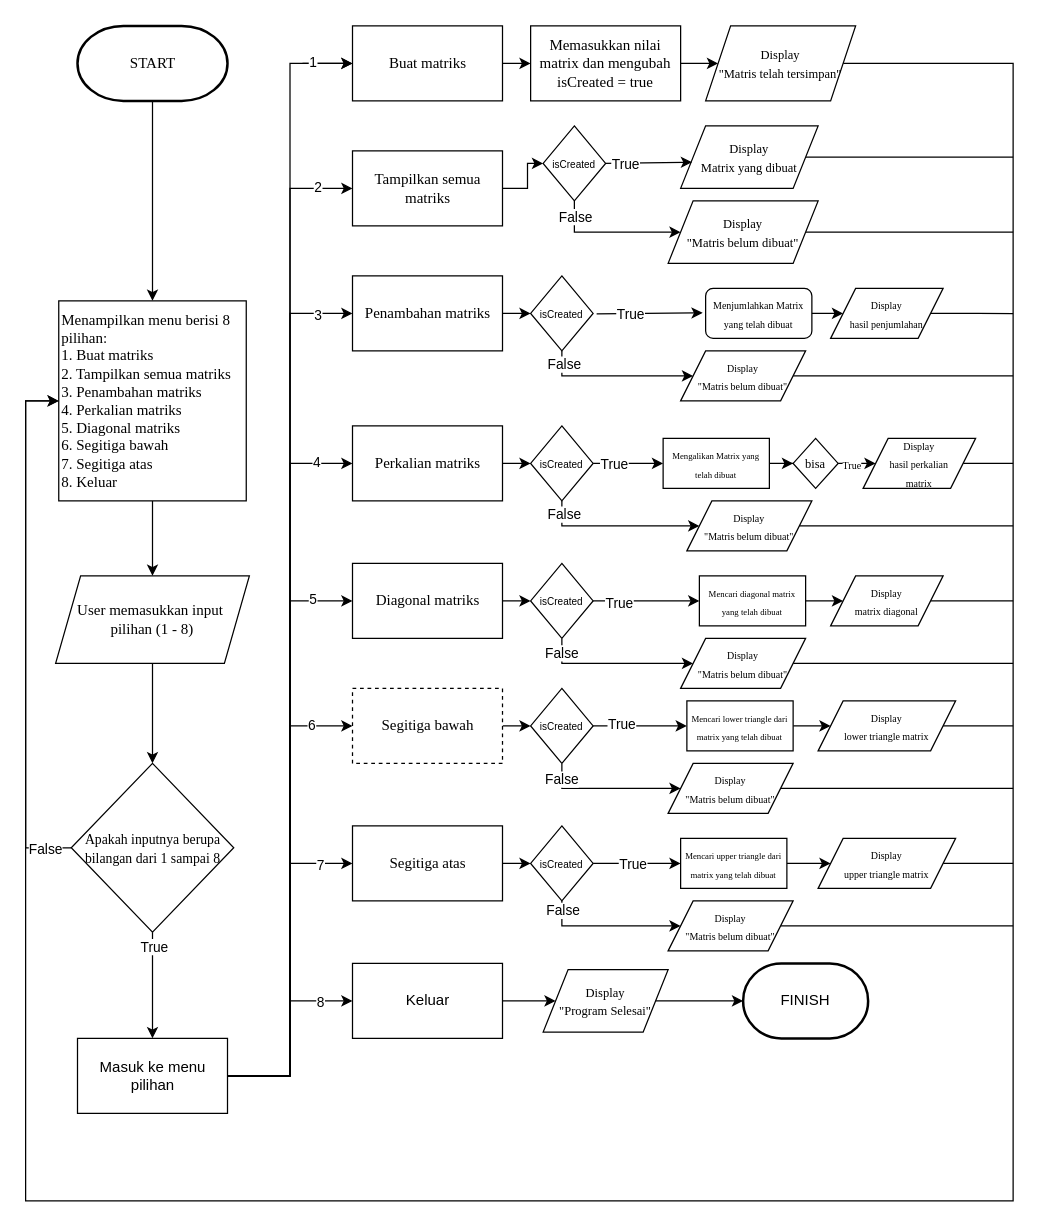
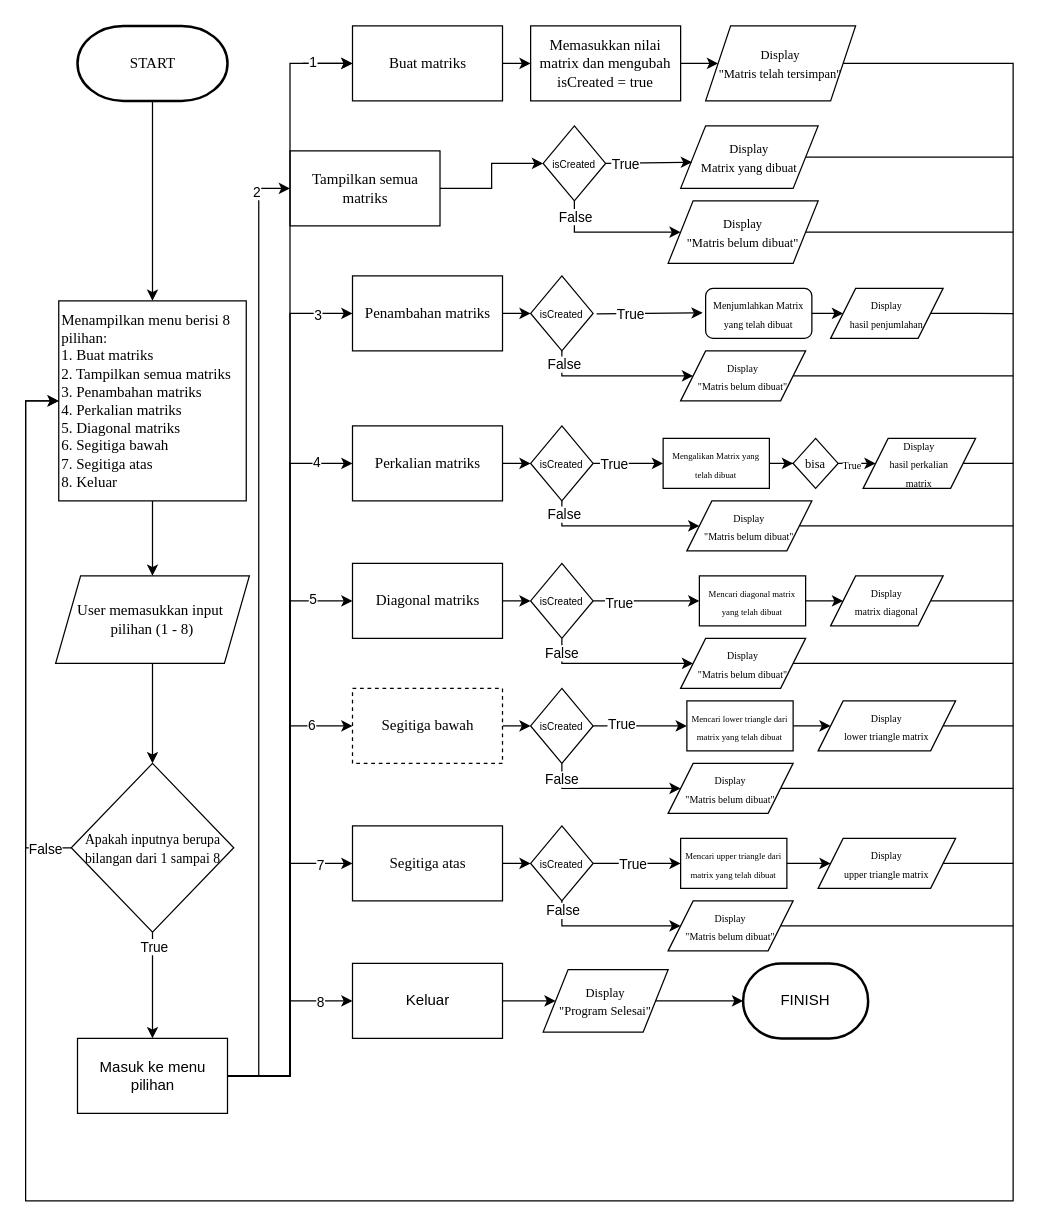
node "Tampilkan semua matriks": moved (428, 188) -> (365, 188)
